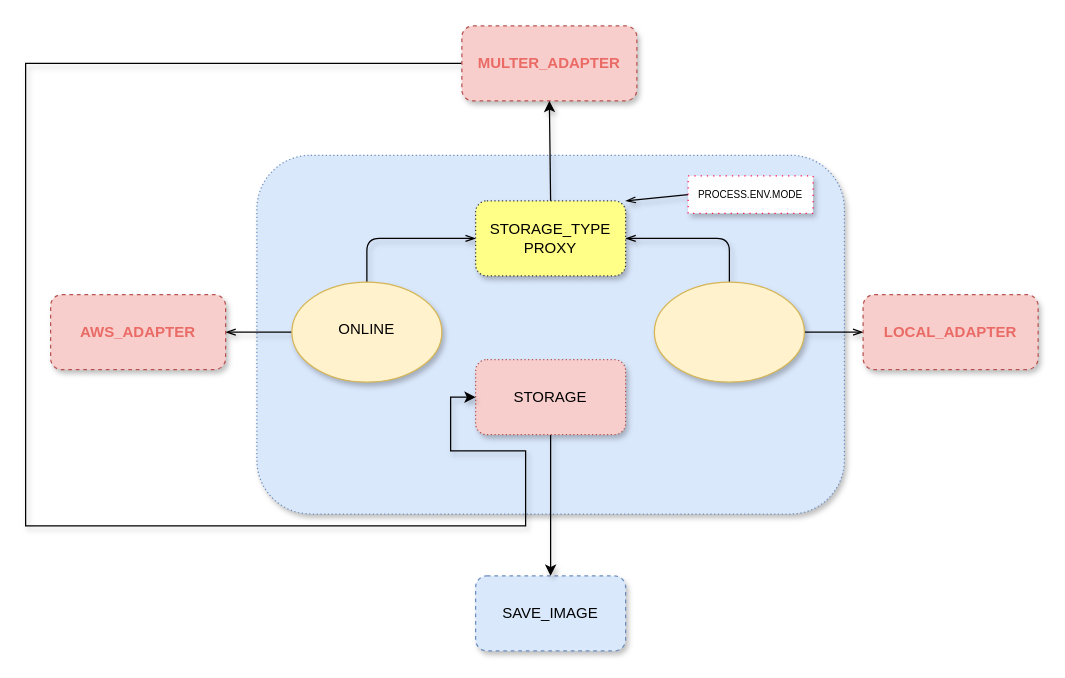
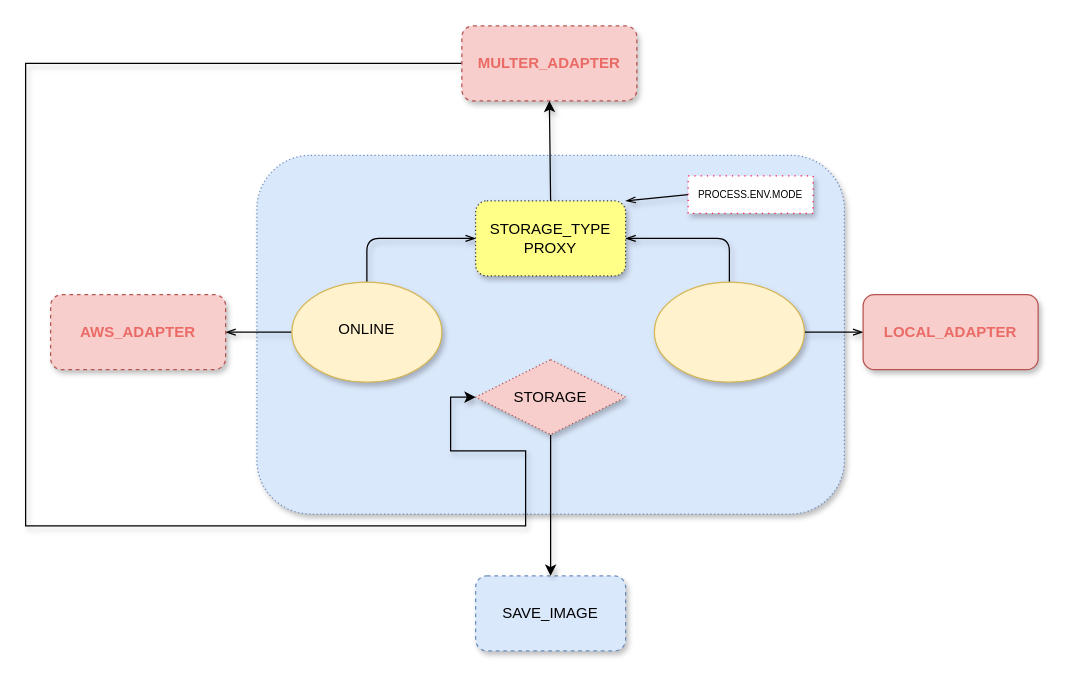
node "LOCAL_ADAPTER": style dashed -> solid
node "STORAGE": shape rounded rectangle -> diamond
